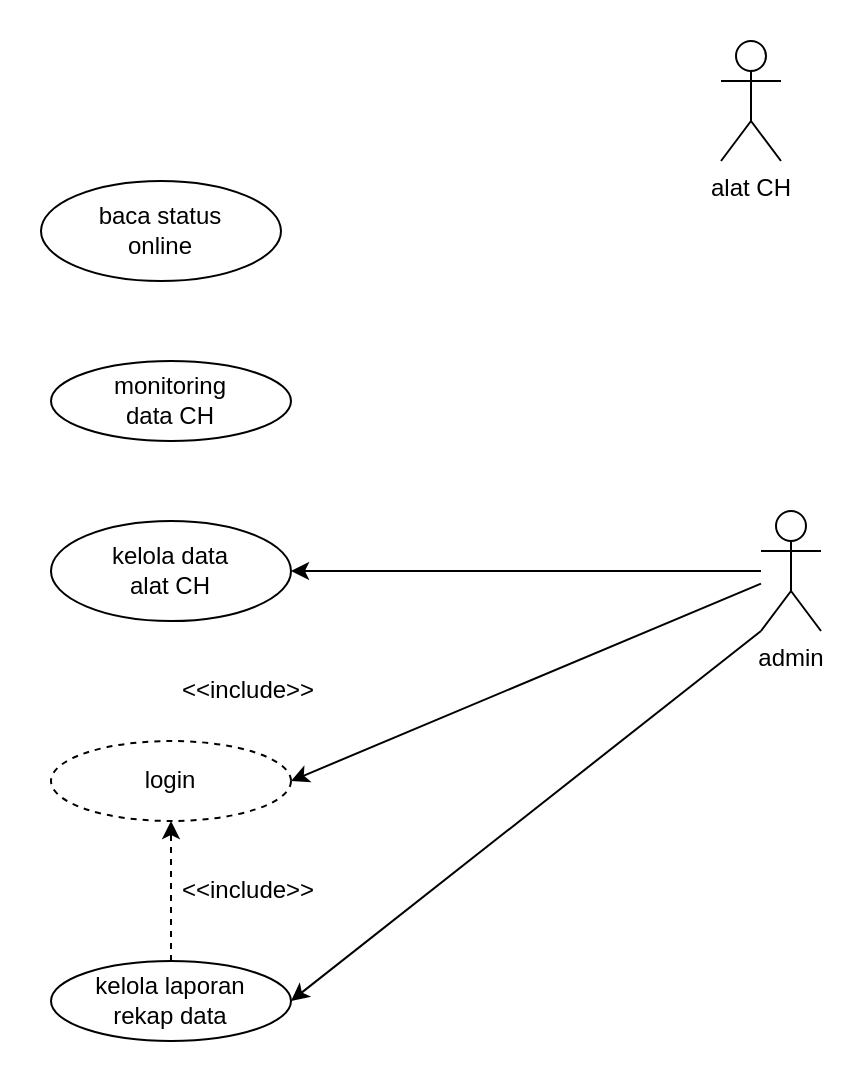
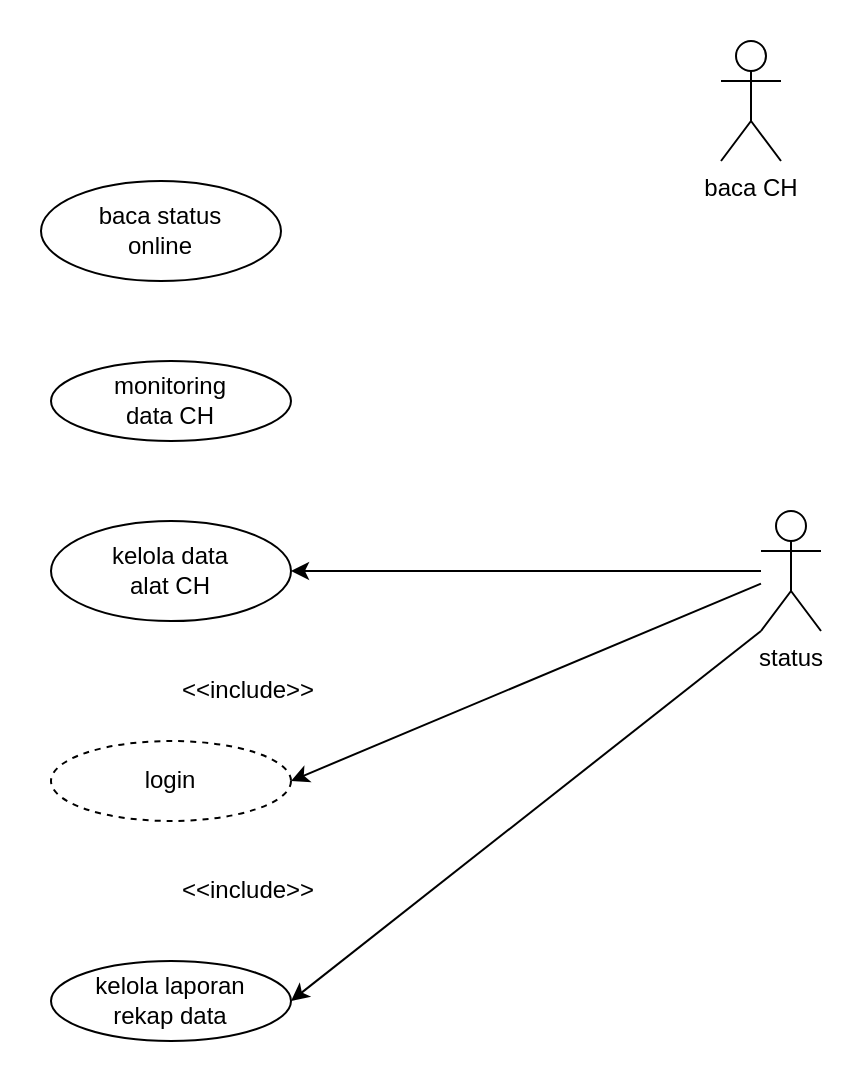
node "alat CH": label "alat CH" -> "baca CH"
node "admin": label "admin" -> "status"
edge "kelola laporan rekap data" -> "login": removed
